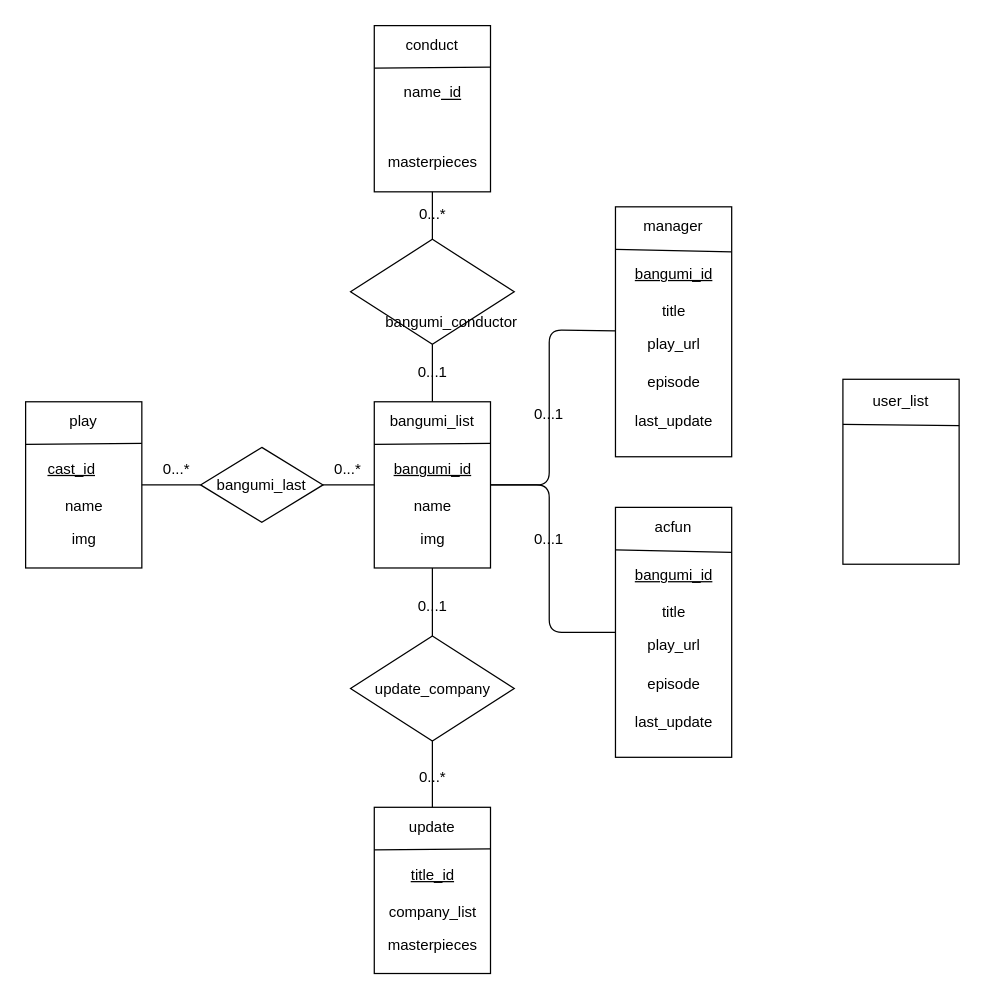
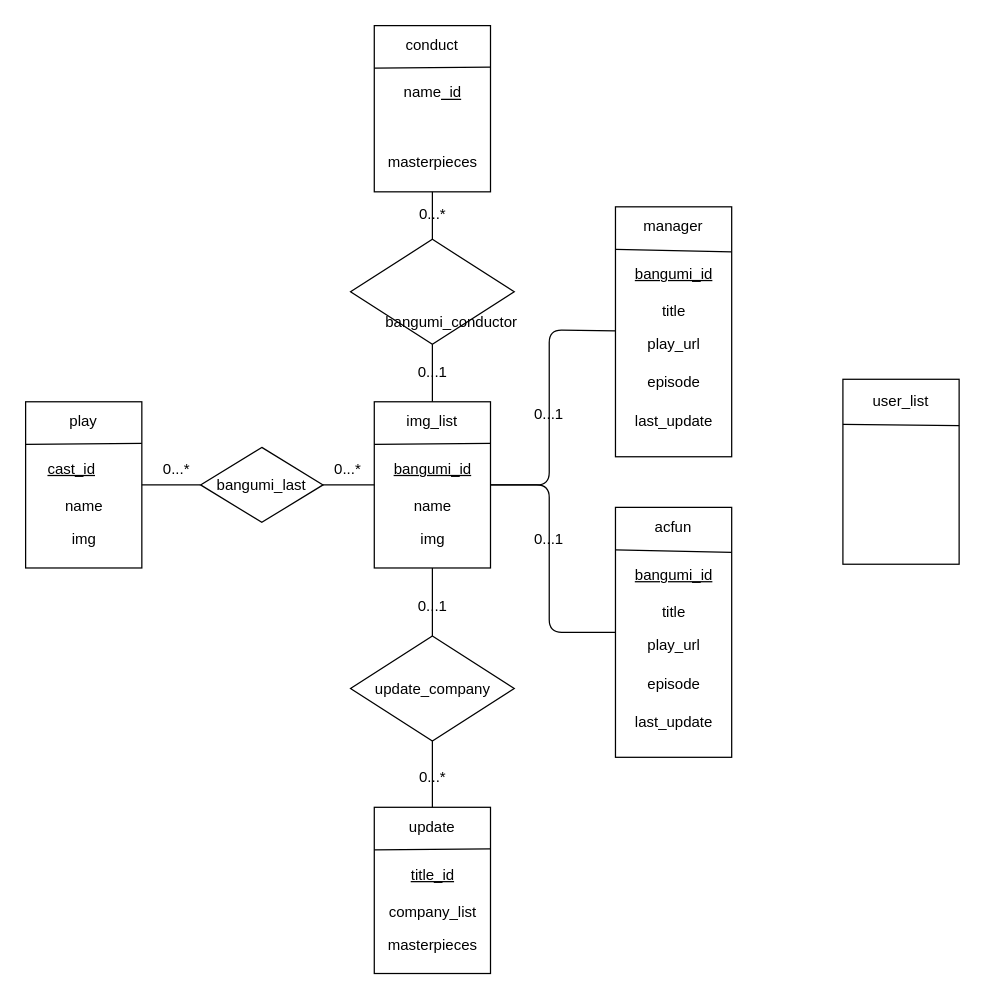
node "bangumi_list": label "bangumi_list" -> "img_list"
